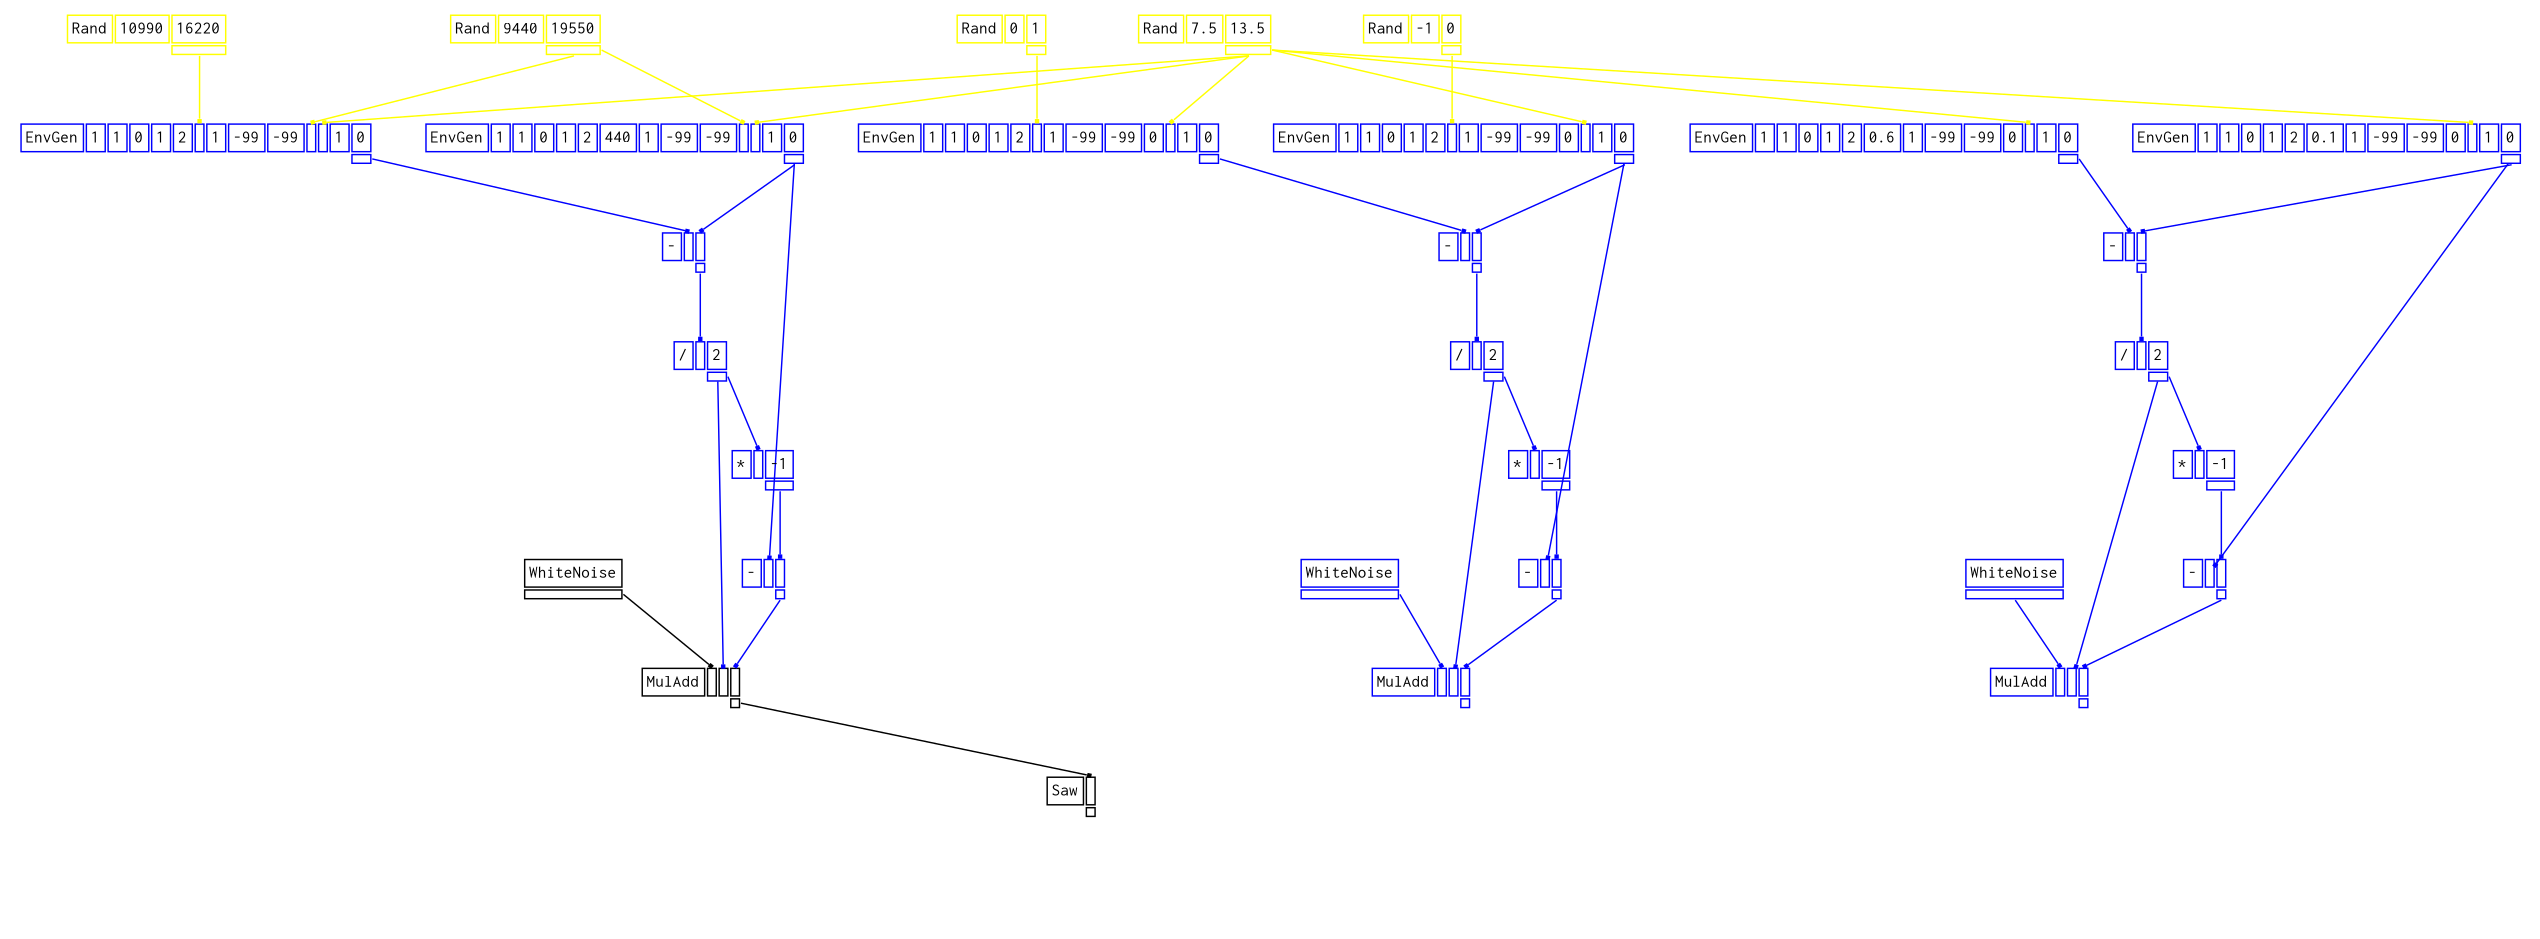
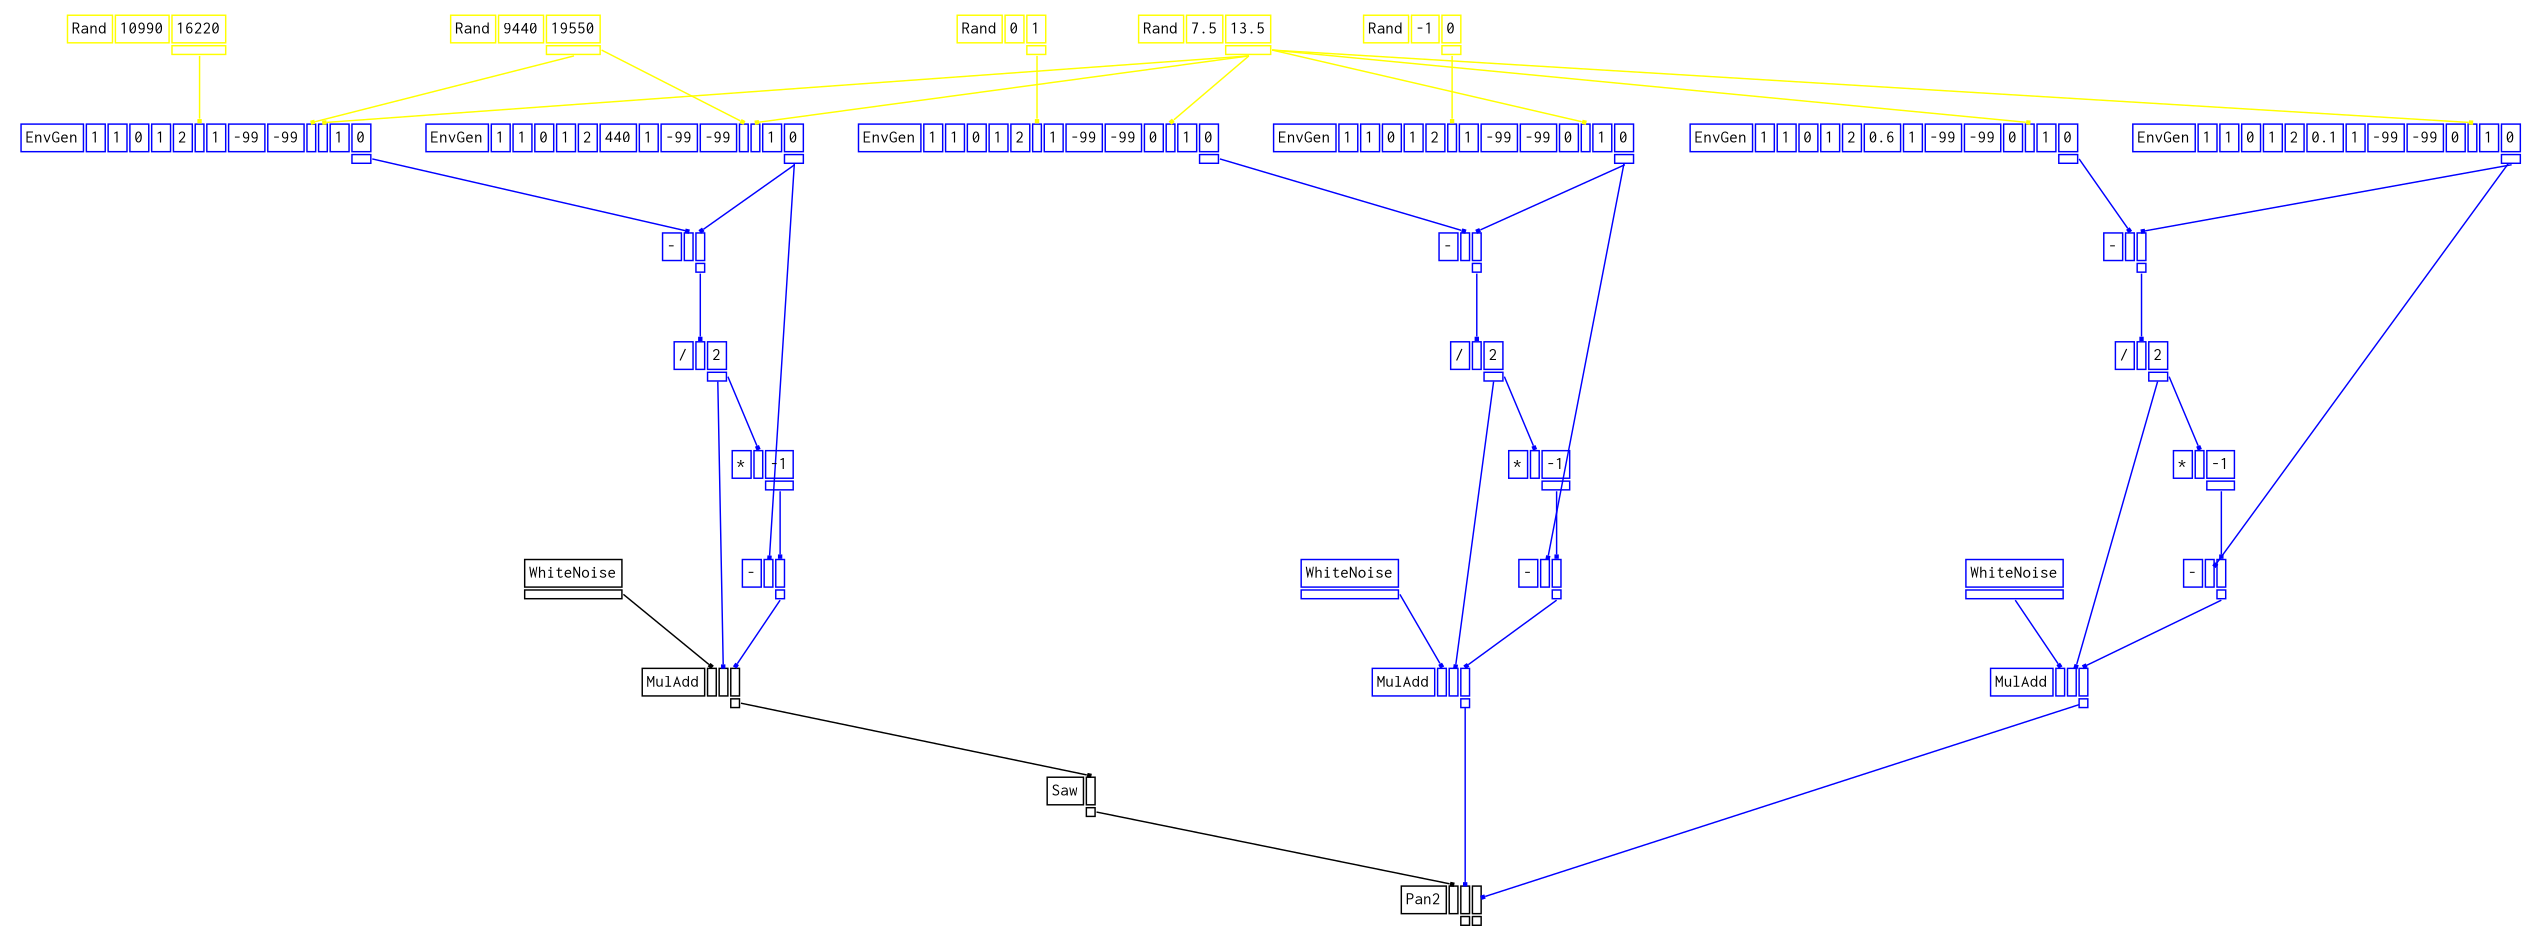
node "Pan2": added
